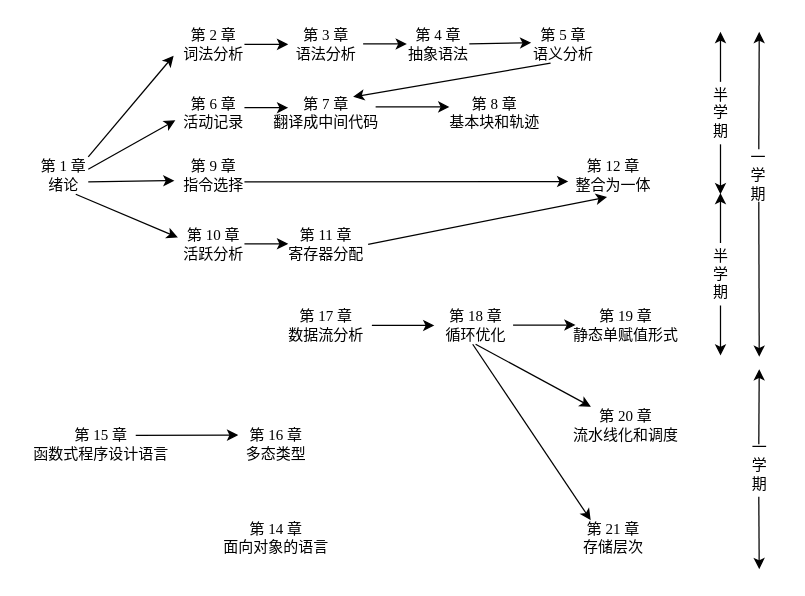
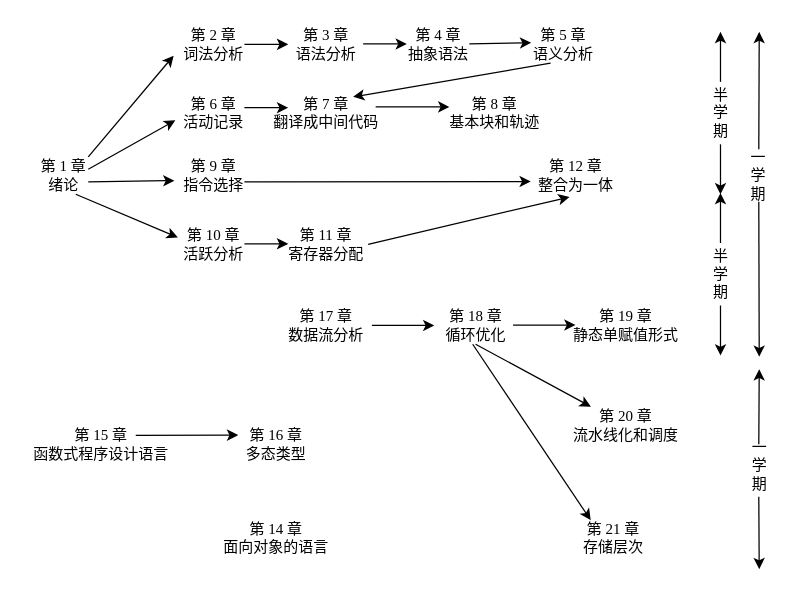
node "第 12 章 整合为一体": moved (613, 176) -> (576, 176)
